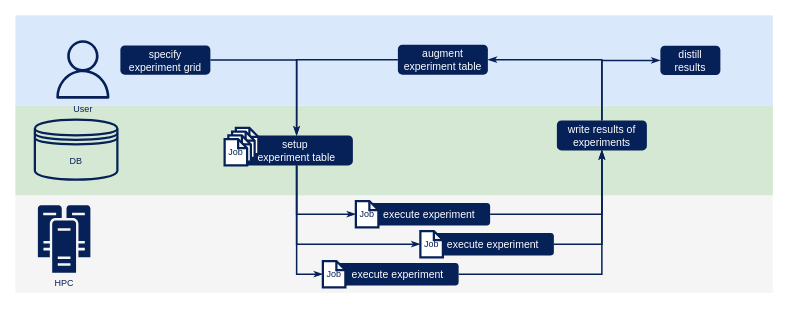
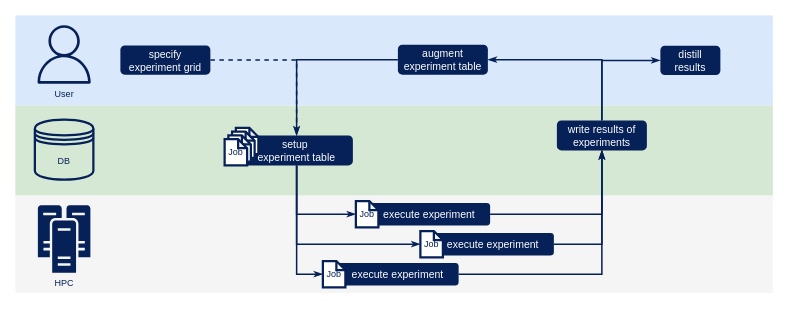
edge "specify experiment grid" -> "setup experiment table": style solid -> dashed
node "User": moved (83, 69) -> (64, 54)
node "DB": size 83x60 -> 59x60
